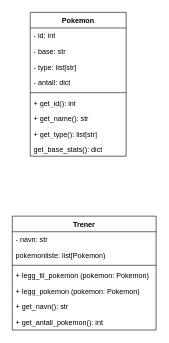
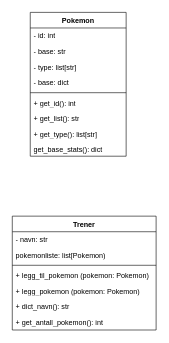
node "- antall: dict": label "- antall: dict" -> "- base: dict"
node "+ get_name(): str": label "+ get_name(): str" -> "+ get_list(): str"
node "+ get_navn(): str": label "+ get_navn(): str" -> "+ dict_navn(): str"
